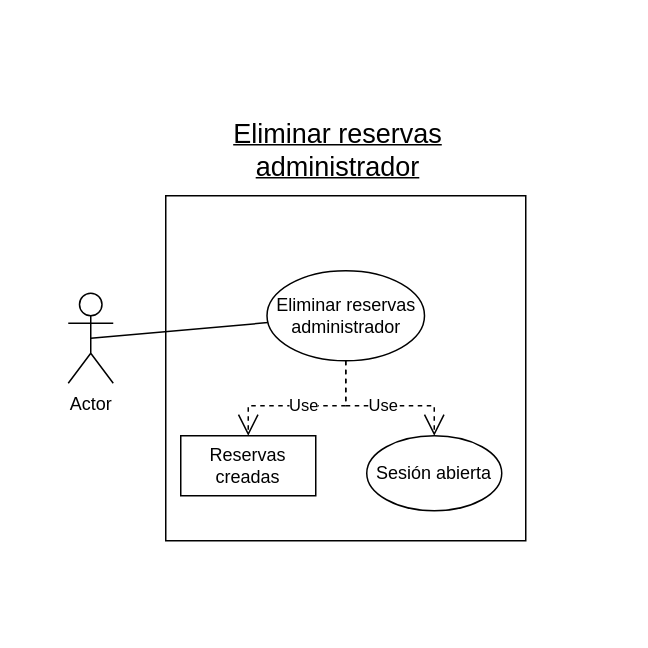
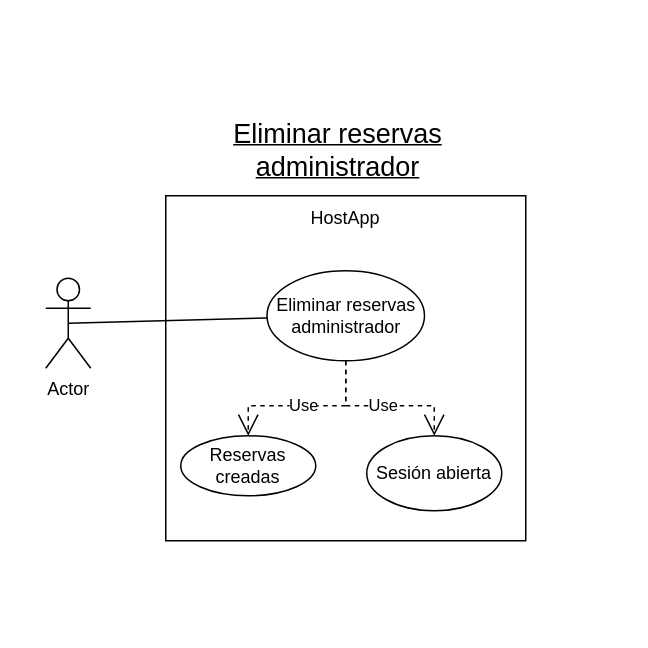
node "HostApp": added
node "Actor": moved (91, 338) -> (68, 323)
node "Reservas creadas": shape rectangle -> ellipse
